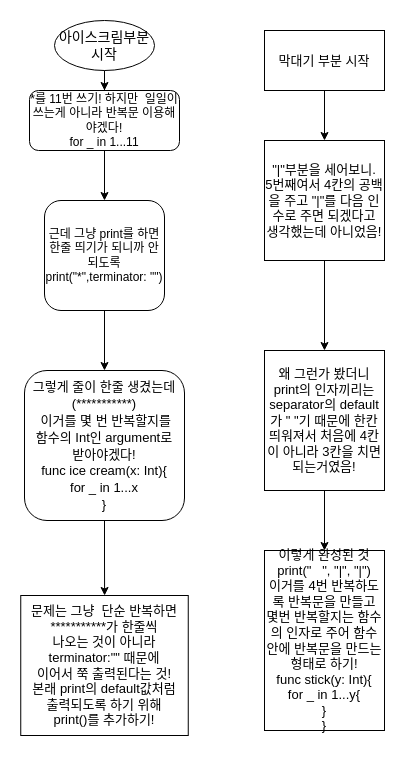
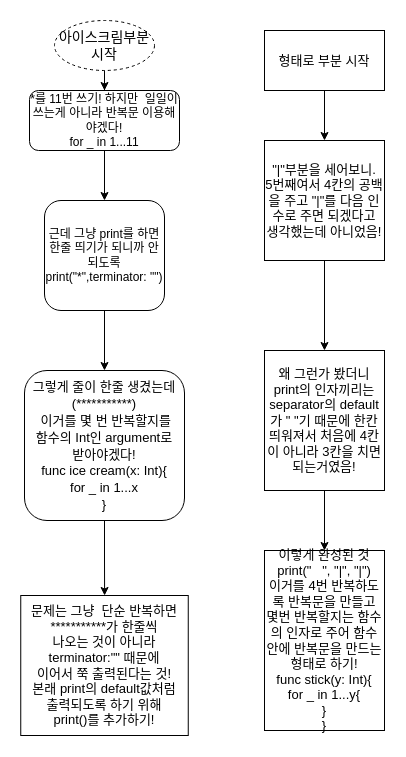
node "아이스크림부분 시작": style solid -> dashed
node "막대기 부분 시작": label "막대기 부분 시작" -> "형태로 부분 시작"
